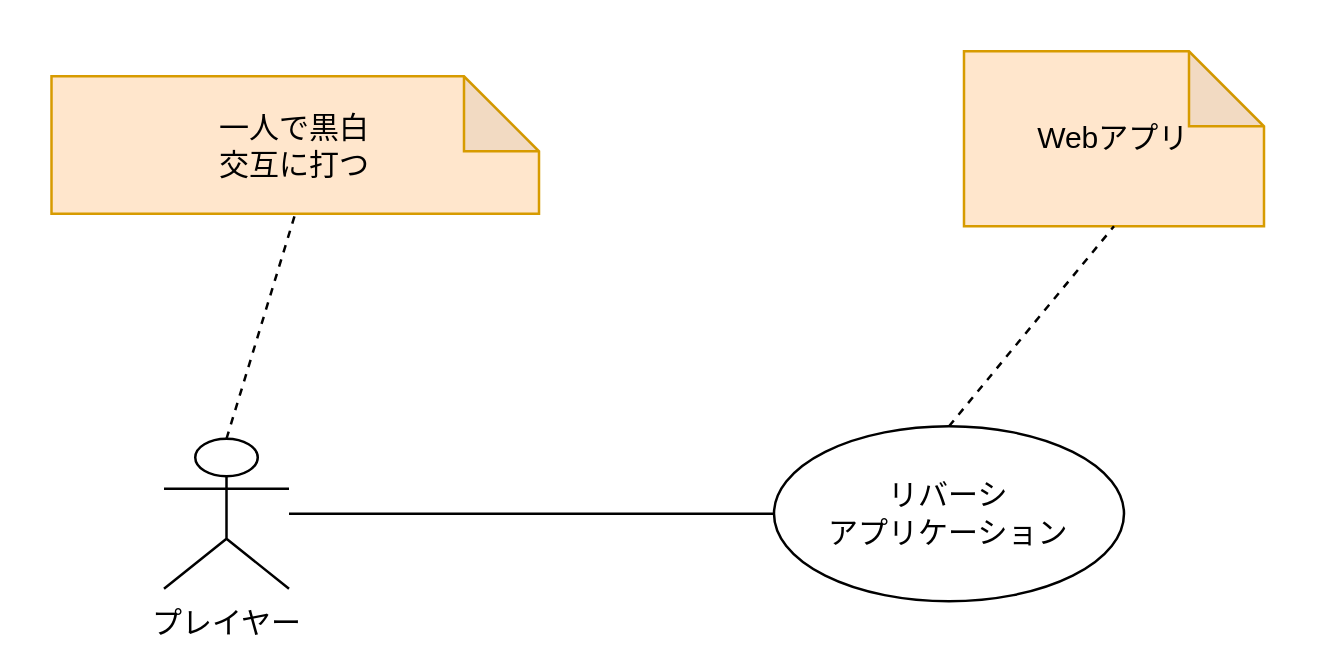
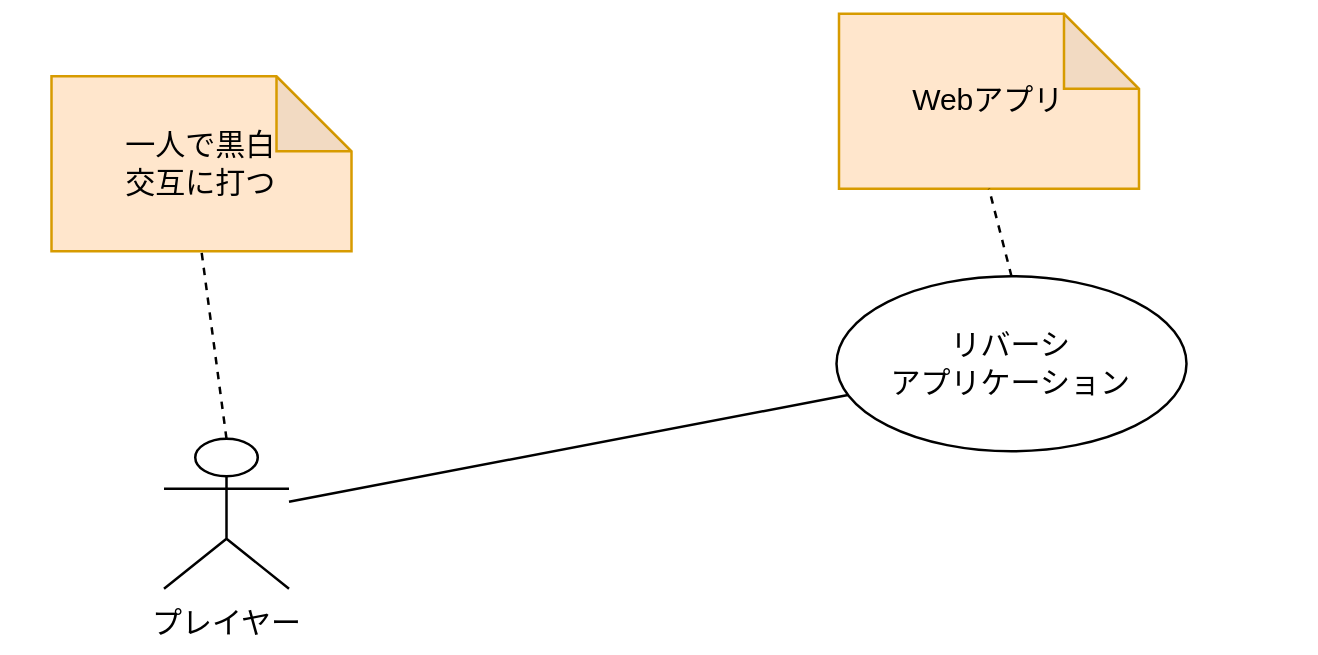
node "Webアプリ": moved (1114, 139) -> (989, 101)
node "一人で黒白 交互に打つ": size 488x138 -> 300x175
node "リバーシ アプリケーション": moved (949, 514) -> (1011, 364)
